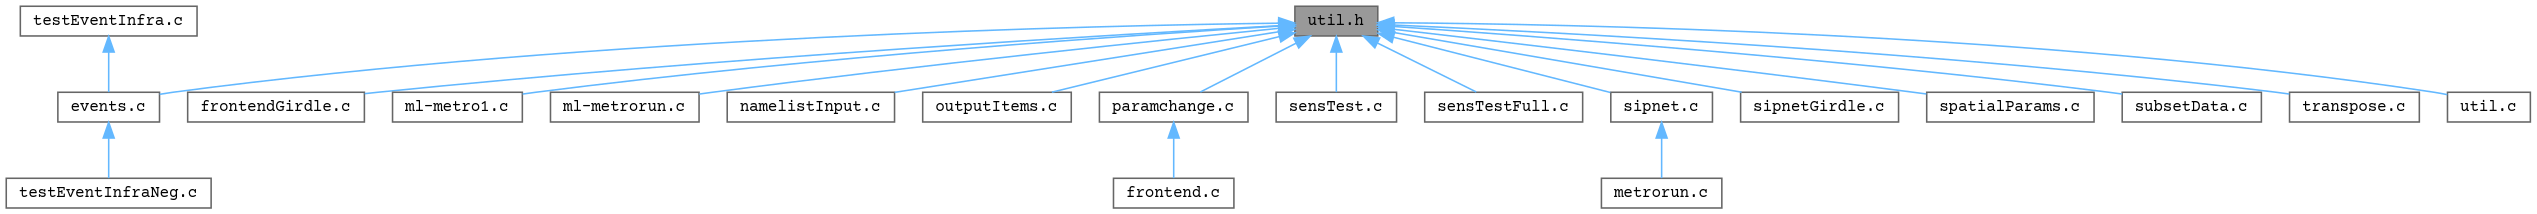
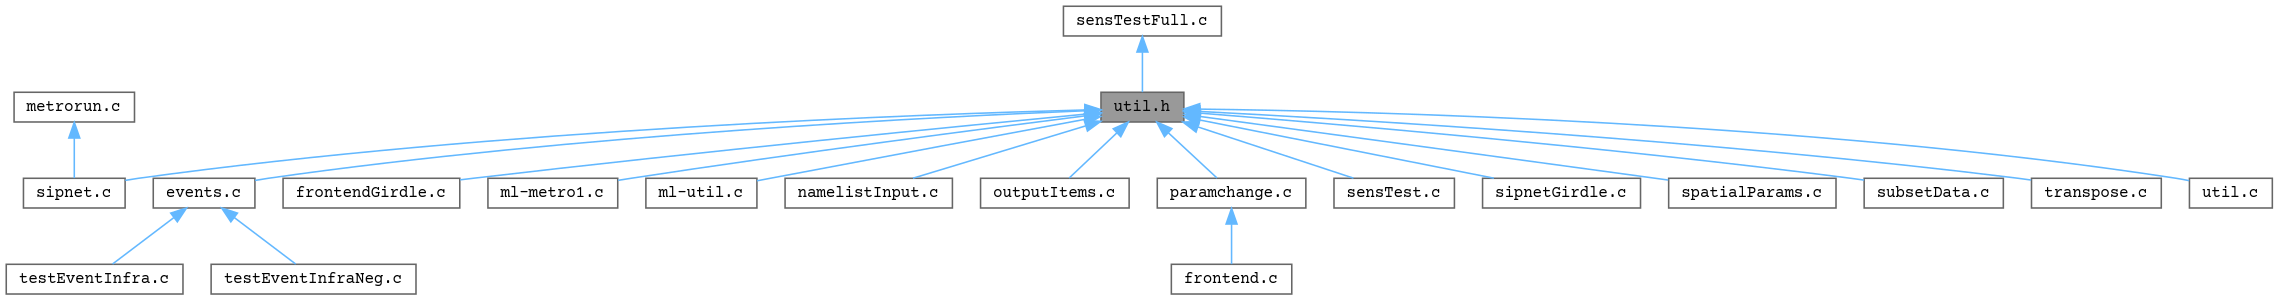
edge "sensTestFull.c" -> "util.h": reversed
edge "events.c" -> "testEventInfra.c": reversed
node "ml-metrorun.c": label "ml-metrorun.c" -> "ml-util.c"
edge "metrorun.c" -> "sipnet.c": reversed
